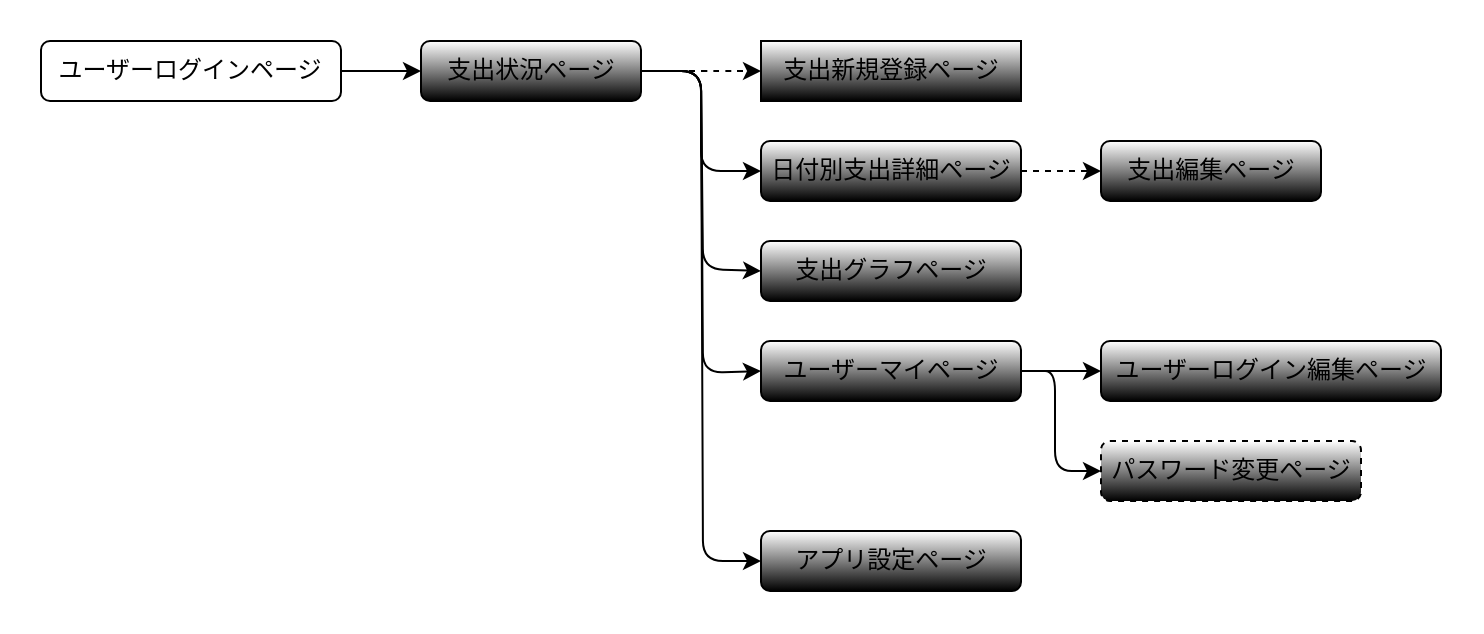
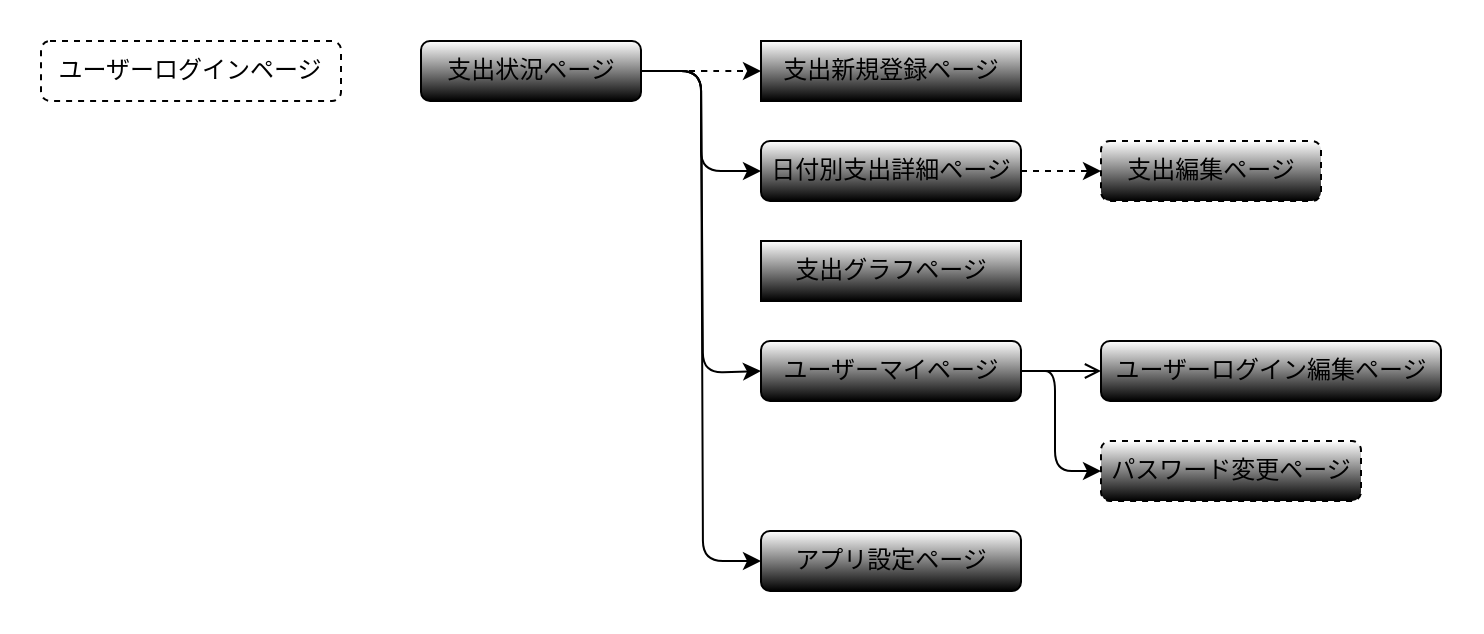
node "ユーザーログインページ": style solid -> dashed
edge "ユーザーログインページ" -> "支出状況ページ": removed
node "支出編集ページ": style solid -> dashed
edge "支出状況ページ" -> "支出グラフページ": removed
node "支出グラフページ": shape rounded rectangle -> rectangle
edge "ユーザーマイページ" -> "ユーザーログイン編集ページ": arrowhead classic -> open
